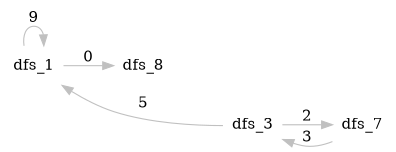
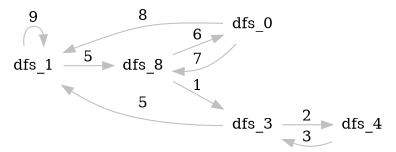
node "dfs_0": added
edge "dfs_1" -> "dfs_8": label "0" -> "5"
edge "dfs_8" -> "dfs_3": added, label "1"
node "dfs_7": label "dfs_7" -> "dfs_4"
